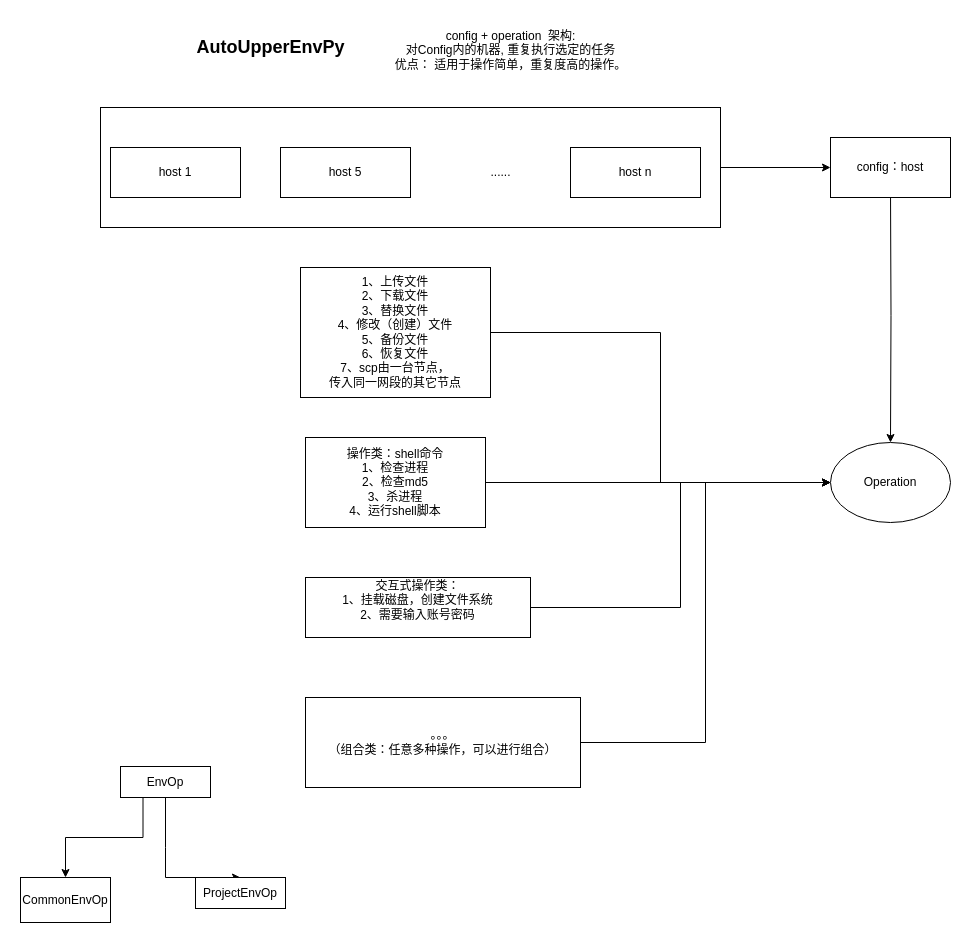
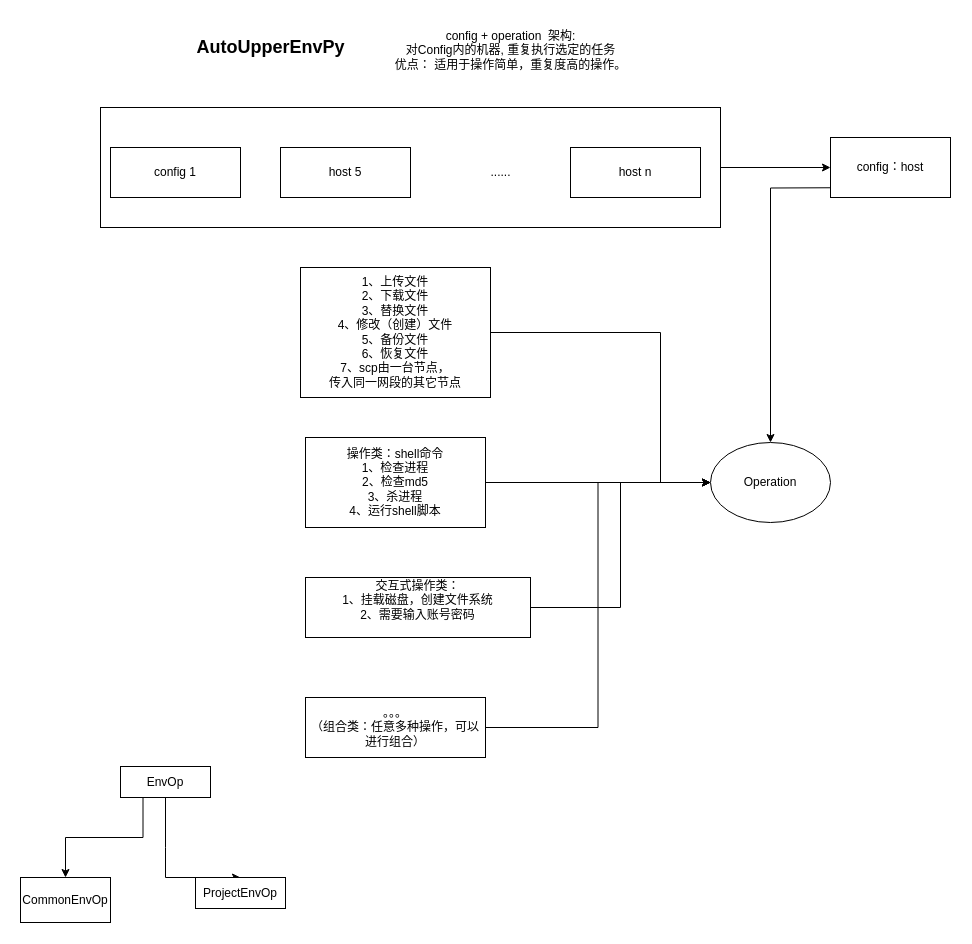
node "host 1": label "host 1" -> "config 1"
node "Operation": moved (891, 483) -> (771, 483)
node "。。。 （组合类：任意多种操作，可以进行组合）": size 275x90 -> 180x60
